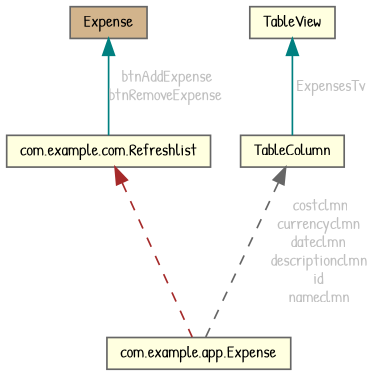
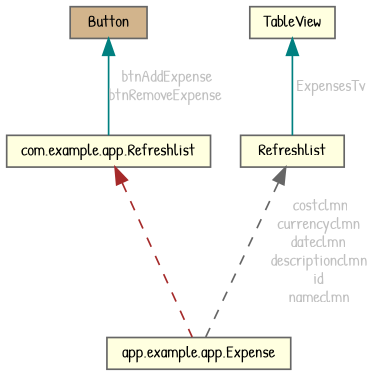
node "Expense": label "Expense" -> "Button"
node "com.example.com.Refreshlist": label "com.example.com.Refreshlist" -> "com.example.app.Refreshlist"
node "TableColumn": label "TableColumn" -> "Refreshlist"
node "com.example.app.Expense": label "com.example.app.Expense" -> "app.example.app.Expense"
